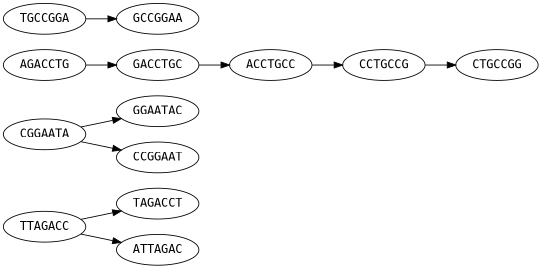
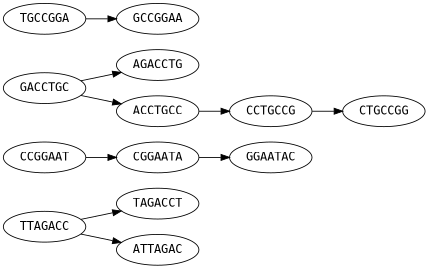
edge "AGACCTG" -> "GACCTGC": reversed
edge "CGGAATA" -> "CCGGAAT": reversed
